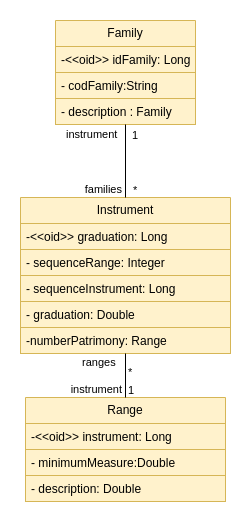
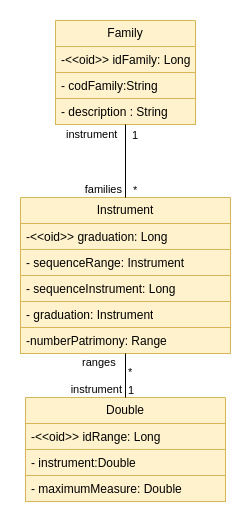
node "- description : Family": label "- description : Family" -> "- description : String"
node "- sequenceRange: Integer": label "- sequenceRange: Integer" -> "- sequenceRange: Instrument"
node "- graduation: Double": label "- graduation: Double" -> "- graduation: Instrument"
node "Range": label "Range" -> "Double"
node "-<<oid>> instrument: Long": label "-<<oid>> instrument: Long" -> "-<<oid>> idRange: Long"
node "- minimumMeasure:Double": label "- minimumMeasure:Double" -> "- instrument:Double"
node "- description: Double": label "- description: Double" -> "- maximumMeasure: Double"
